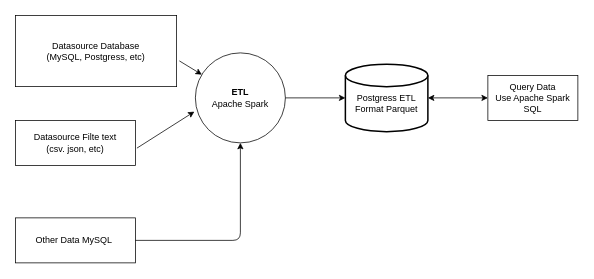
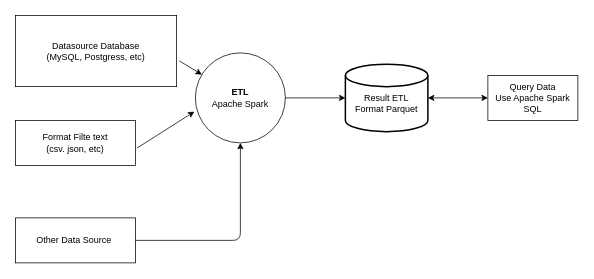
node "Postgress ETL Format Parquet": label "Postgress ETL Format Parquet" -> "Result ETL Format Parquet"
node "Datasource Filte text (csv. json, etc)": label "Datasource Filte text (csv. json, etc)" -> "Format Filte text (csv. json, etc)"
node "Other Data MySQL": label "Other Data MySQL" -> "Other Data Source"
